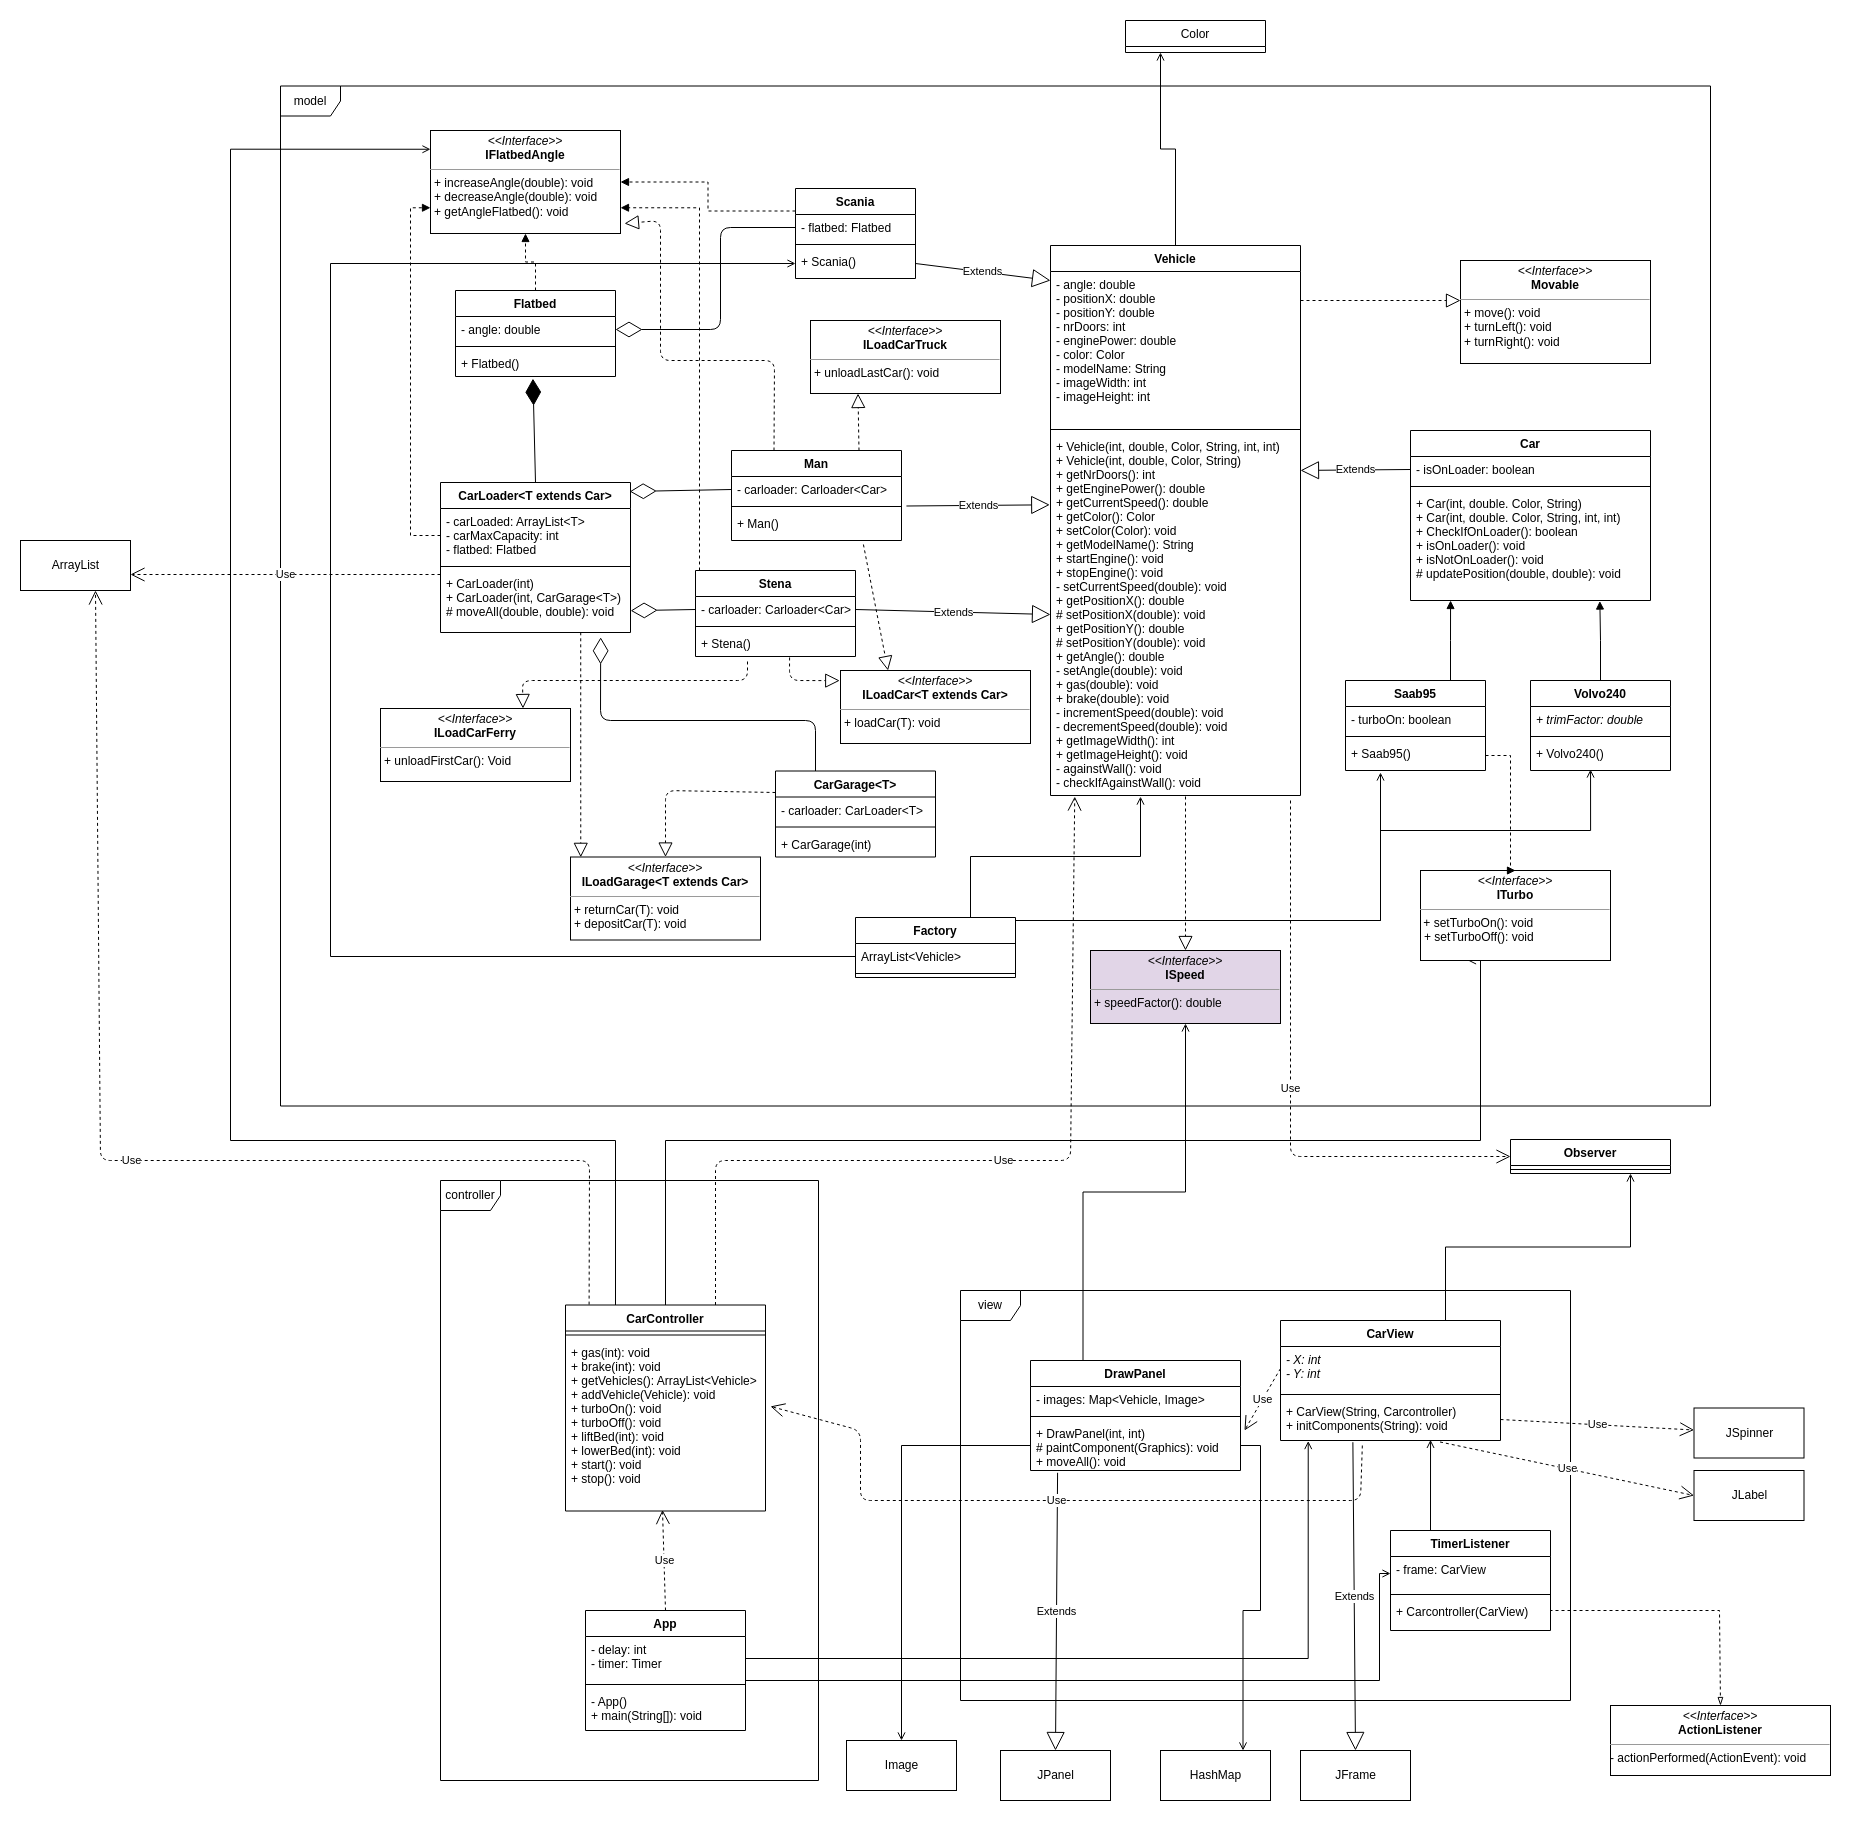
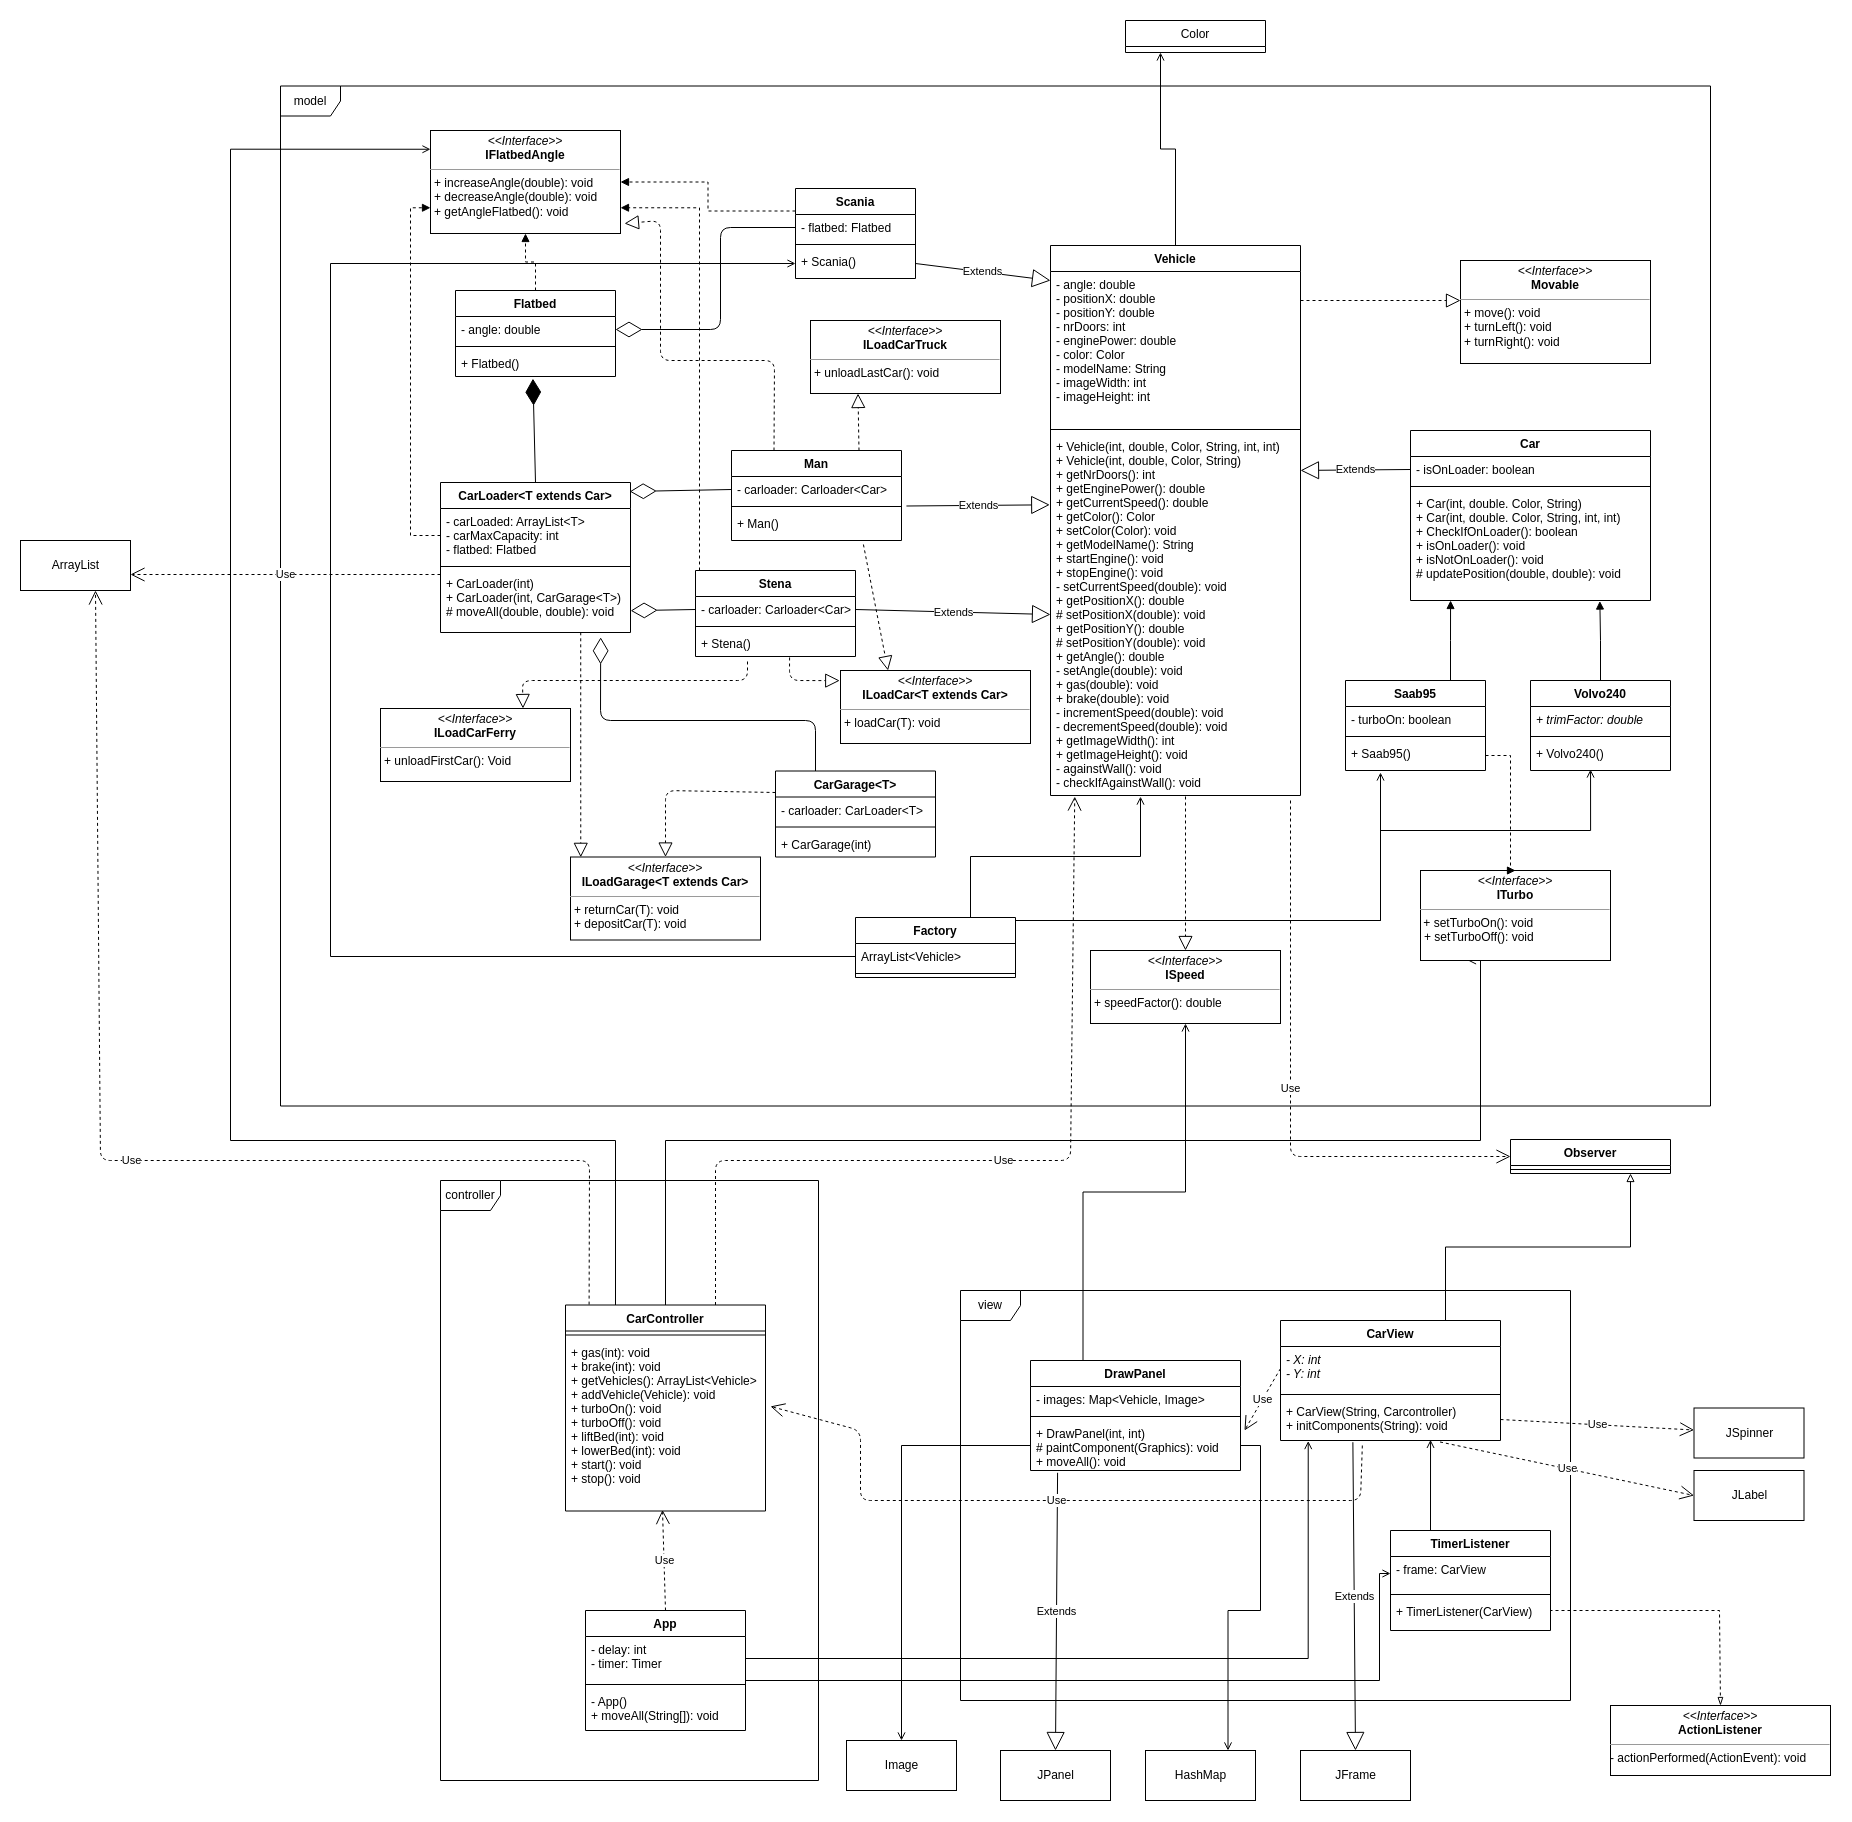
node "<<Interface>> ISpeed + speedFactor(): double": fillcolor #e1d5e7 -> #ffffff
edge "CarView" -> "Observer": arrowhead open -> block
node "+ Carcontroller(CarView)": label "+ Carcontroller(CarView)" -> "+ TimerListener(CarView)"
node "- App() + main(String[]): void": label "- App() + main(String[]): void" -> "- App() + moveAll(String[]): void"
node "HashMap": moved (1216, 1776) -> (1201, 1776)
